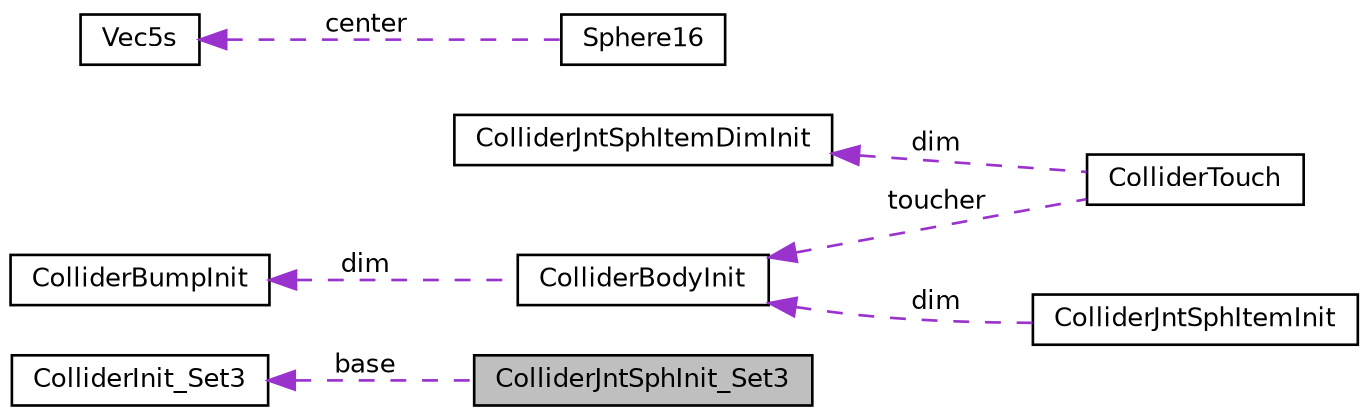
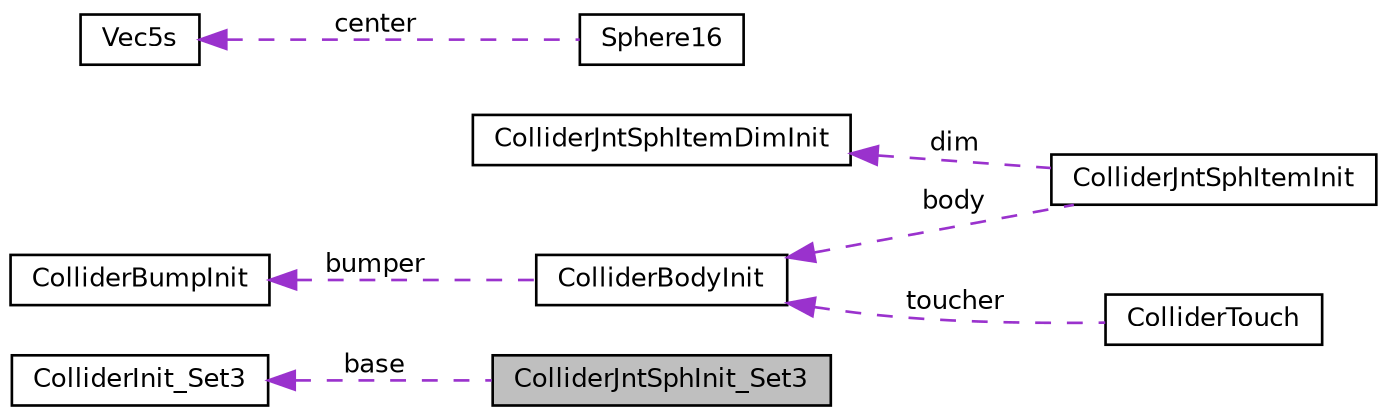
edge "ColliderTouch" -> "ColliderJntSphItemDimInit": now "ColliderJntSphItemInit" -> "ColliderJntSphItemDimInit"
edge "ColliderBodyInit" -> "ColliderBumpInit": label " dim" -> " bumper"
edge "ColliderJntSphItemInit" -> "ColliderBodyInit": label " dim" -> " body"
